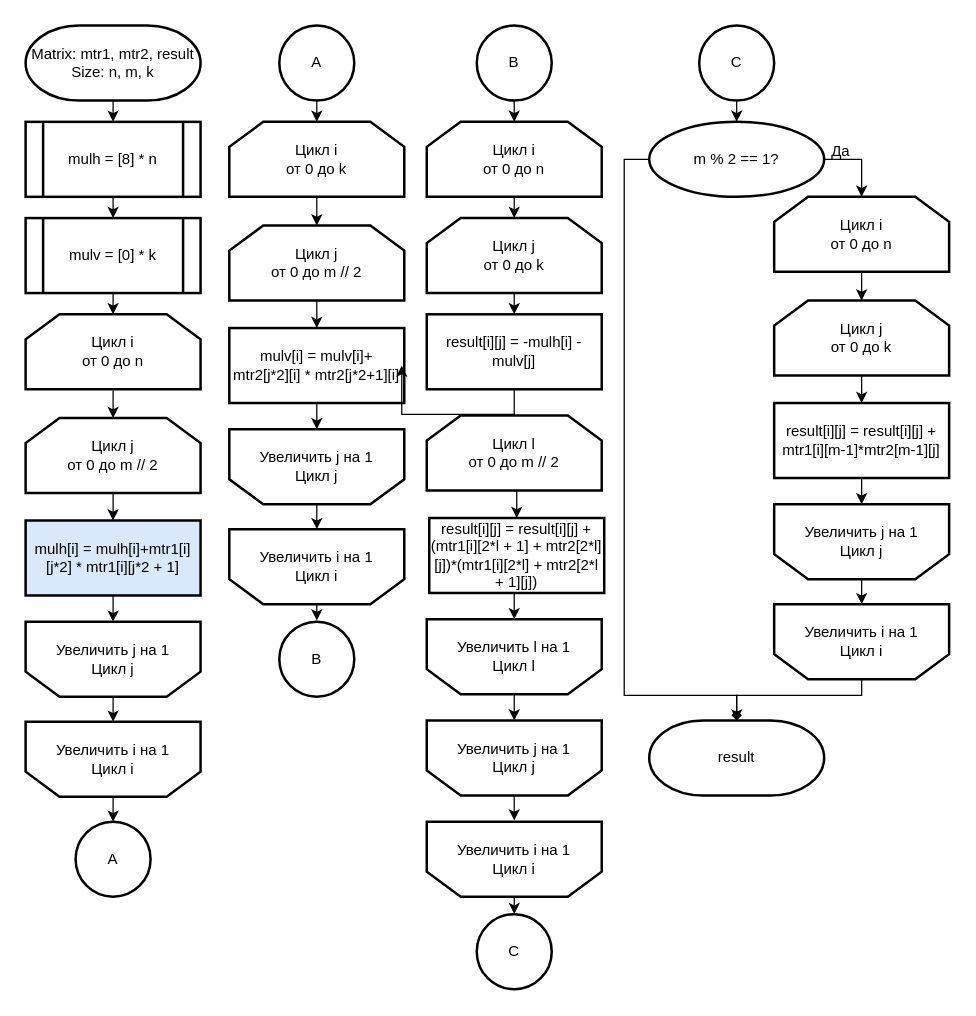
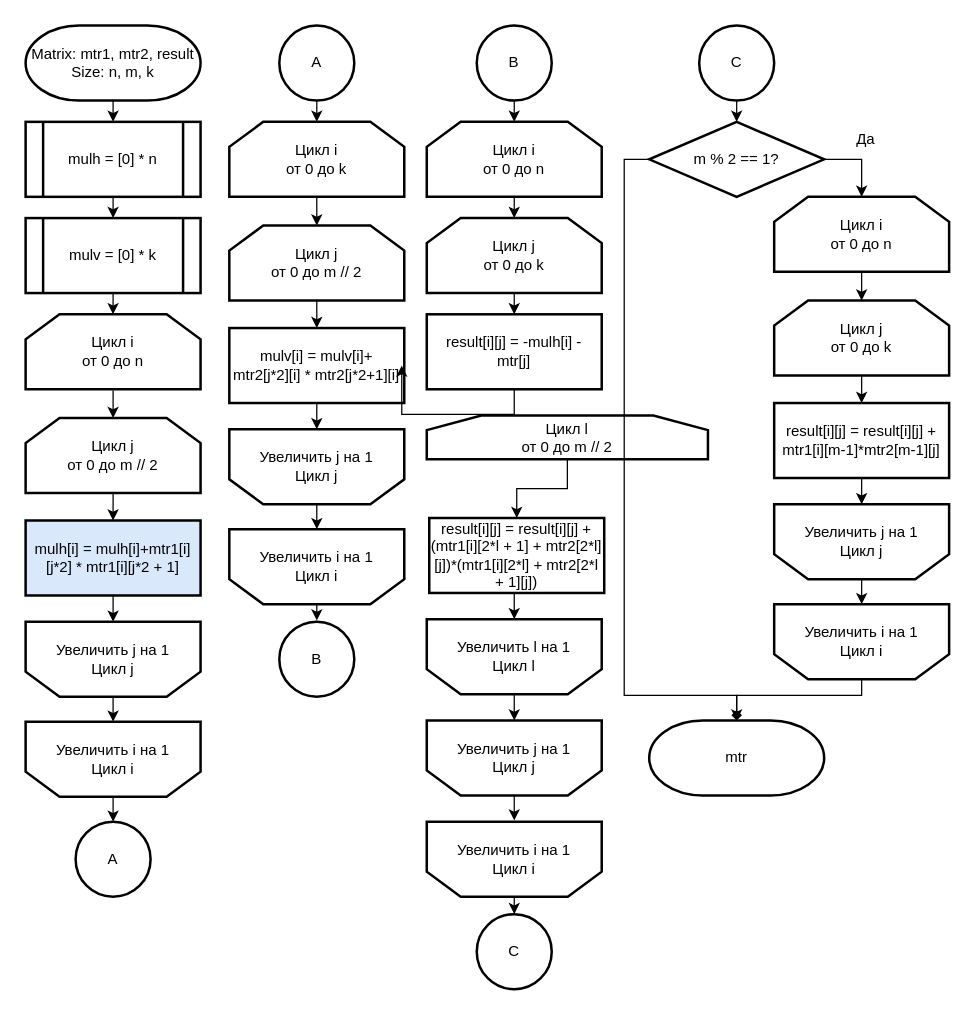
node "Да": moved (840, 152) -> (865, 139)
node "mulh = [8] * n": label "mulh = [8] * n" -> "mulh = [0] * n"
node "m % 2 == 1?": shape ellipse -> diamond
node "result[i][j] = -mulh[i] - mulv[j]": label "result[i][j] = -mulh[i] - mulv[j]" -> "result[i][j] = -mulh[i] - mtr[j]"
node "Цикл l от 0 до m // 2": size 175x75 -> 281x44
node "result": label "result" -> "mtr"
